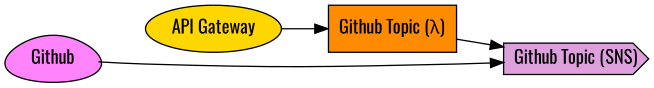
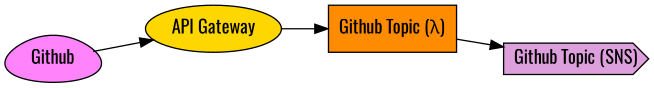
edge "Github" -> "Github Topic (SNS)": now "Github" -> "API Gateway"
